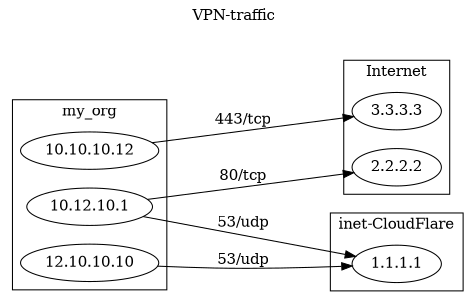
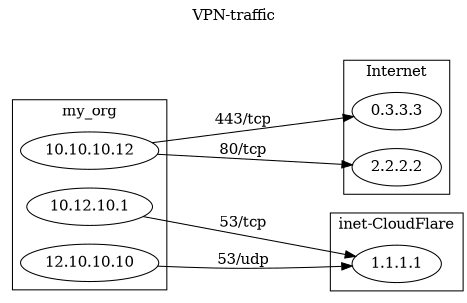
node "3.3.3.3": label "3.3.3.3" -> "0.3.3.3"
edge "10.12.10.1" -> "2.2.2.2": now "10.10.10.12" -> "2.2.2.2"
edge "10.12.10.1" -> "1.1.1.1": label "53/udp" -> "53/tcp"
